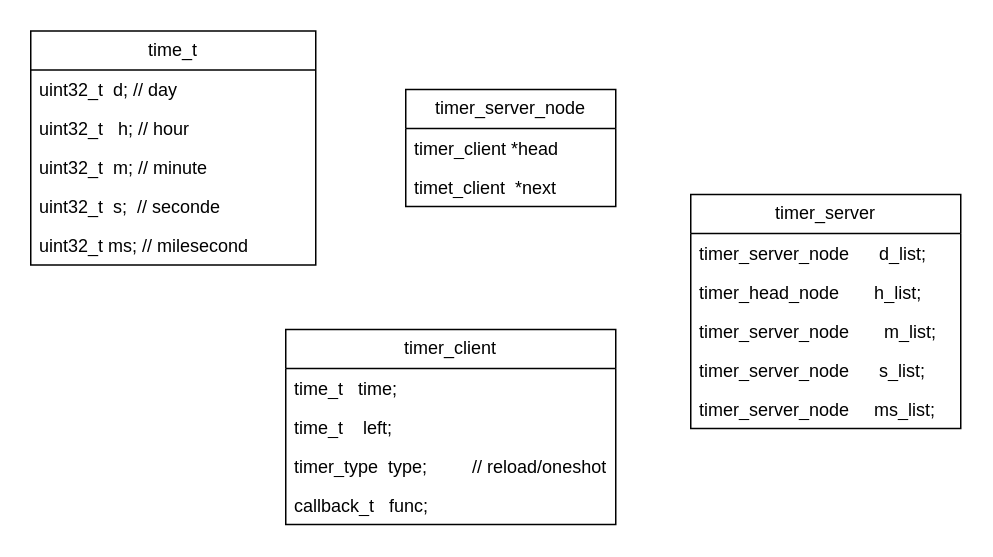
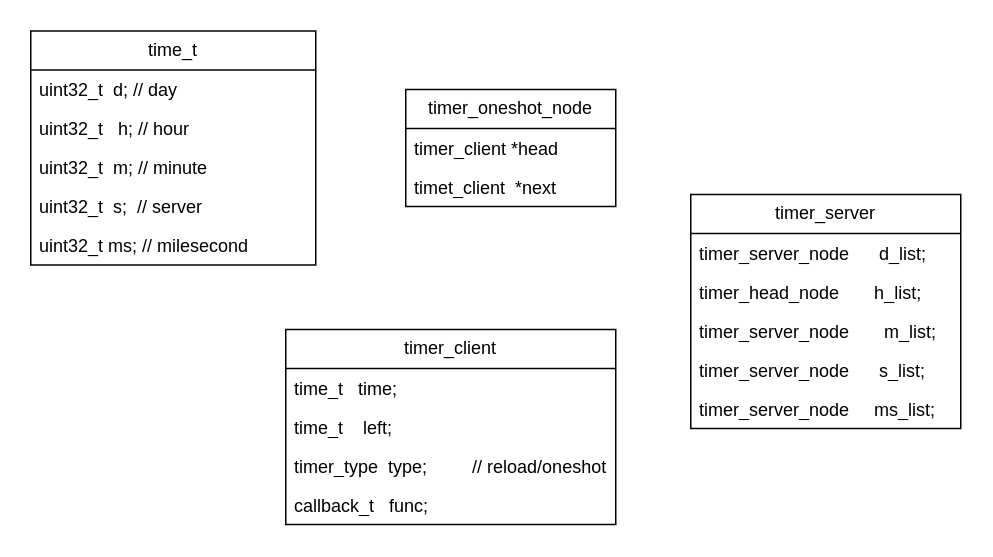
node "timer_server_node": label "timer_server_node" -> "timer_oneshot_node"
node "uint32_t s; // seconde": label "uint32_t s; // seconde" -> "uint32_t s; // server"
